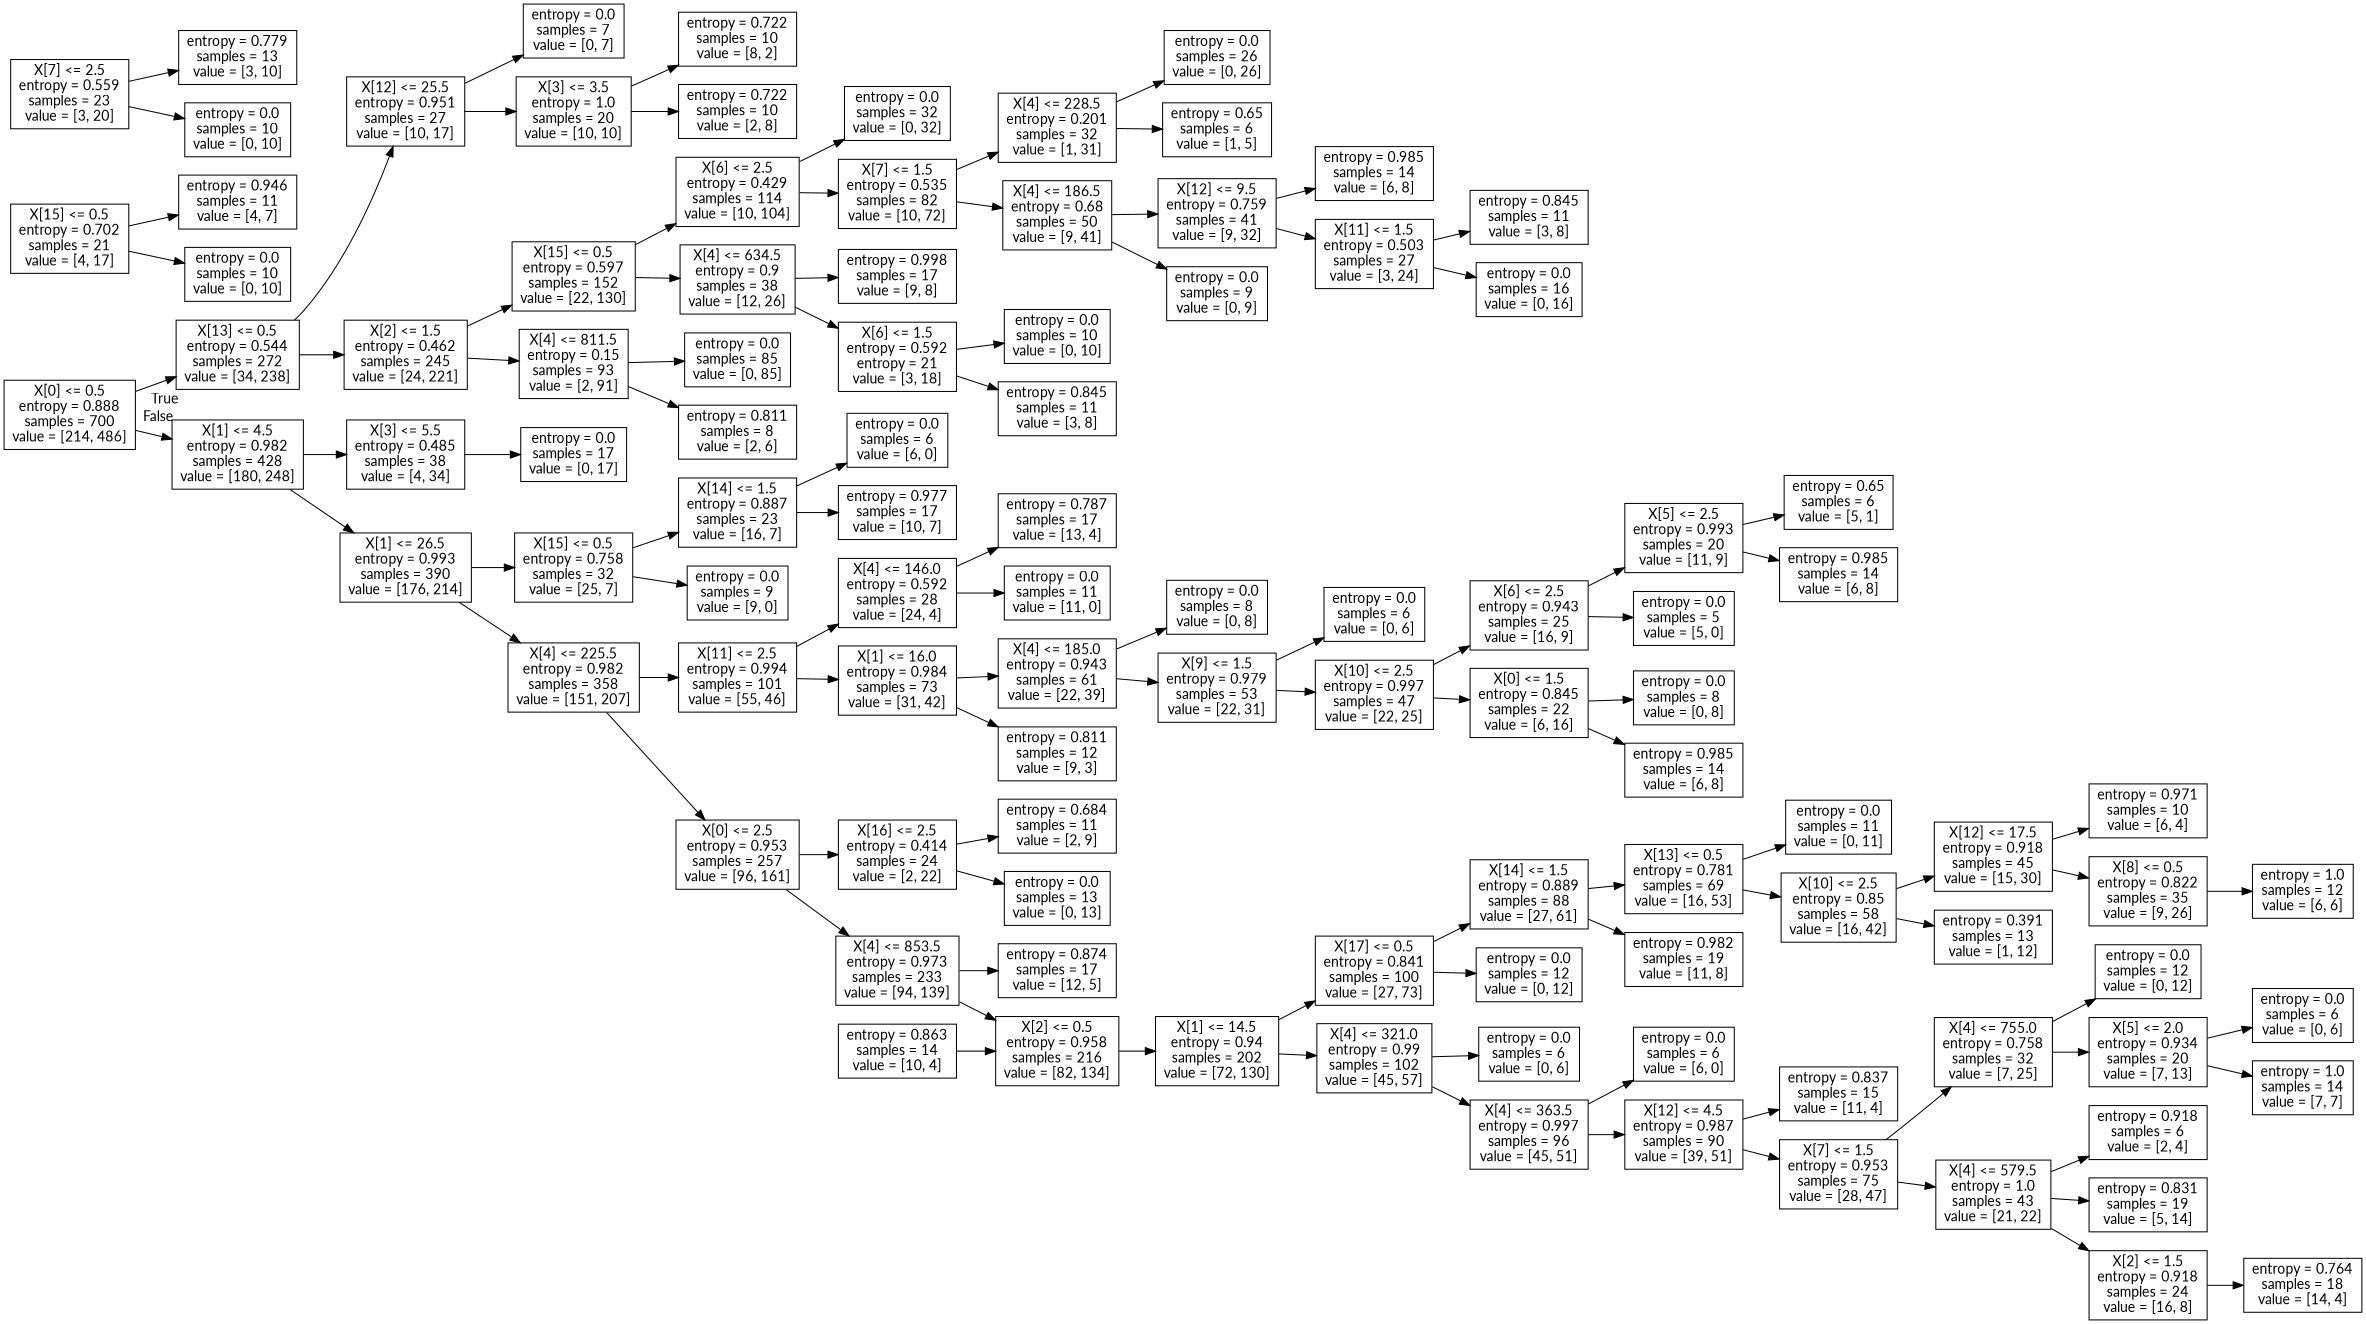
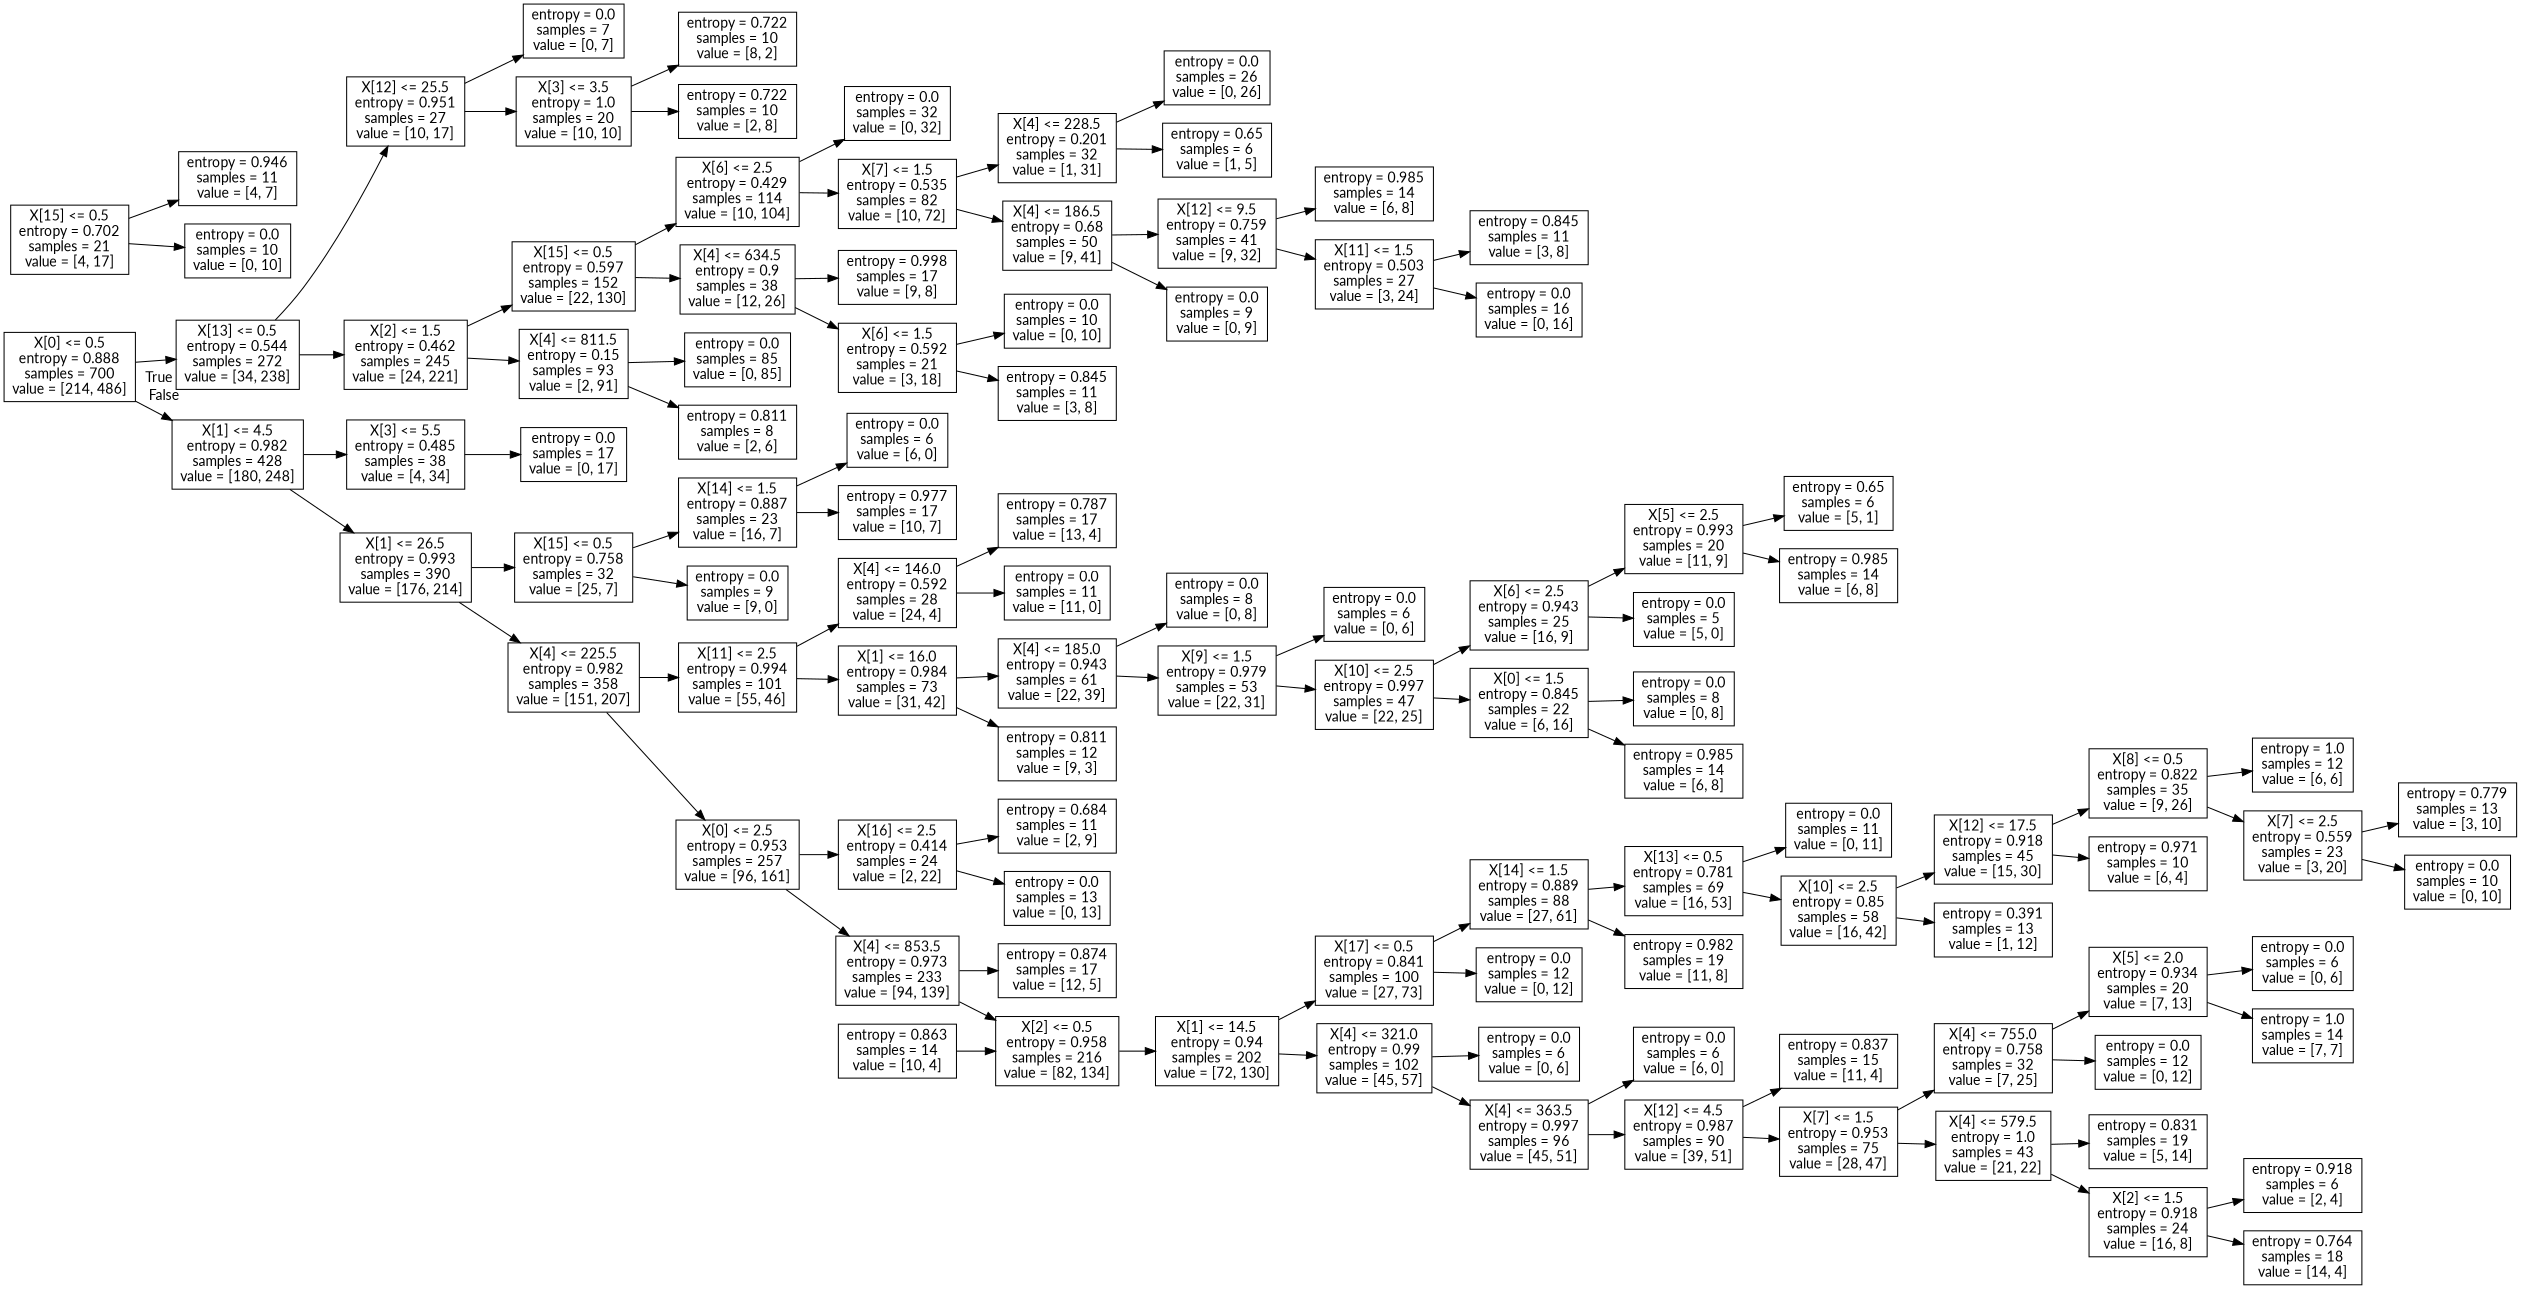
node "X[6] <= 1.5 entropy = 0.592 entropy = 21 value = [3, 18]": label "X[6] <= 1.5 entropy = 0.592 entropy = 21 value = [3, 18]" -> "X[6] <= 1.5 entropy = 0.592 samples = 21 value = [3, 18]"
edge "X[8] <= 0.5 entropy = 0.822 samples = 35 value = [9, 26]" -> "X[7] <= 2.5 entropy = 0.559 samples = 23 value = [3, 20]": added
edge "X[4] <= 579.5 entropy = 1.0 samples = 43 value = [21, 22]" -> "entropy = 0.918 samples = 6 value = [2, 4]": now "X[2] <= 1.5 entropy = 0.918 samples = 24 value = [16, 8]" -> "entropy = 0.918 samples = 6 value = [2, 4]"
